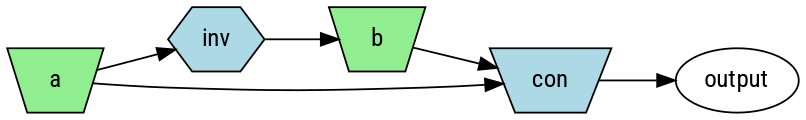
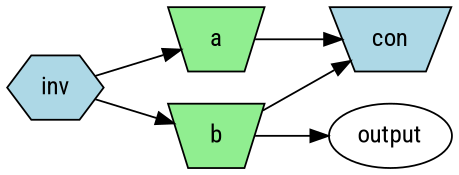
edge "a" -> "inv": reversed
edge "con" -> "output": now "b" -> "output"
